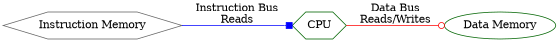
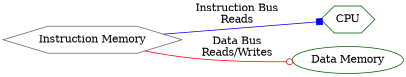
edge "CPU" -> "Data Memory": now "Instruction Memory" -> "Data Memory"
